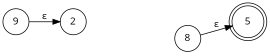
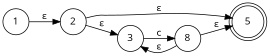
edge "2" -> "5": added, label "ε"
node "9": label "9" -> "1"
node "3": added
